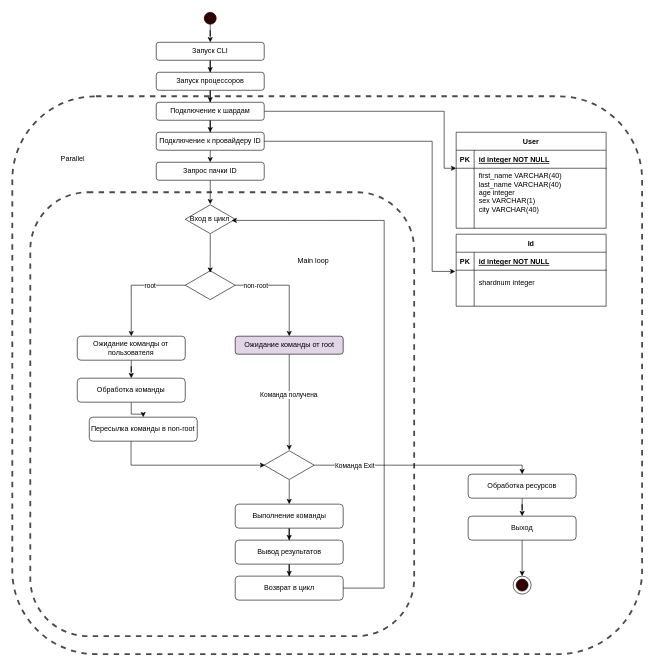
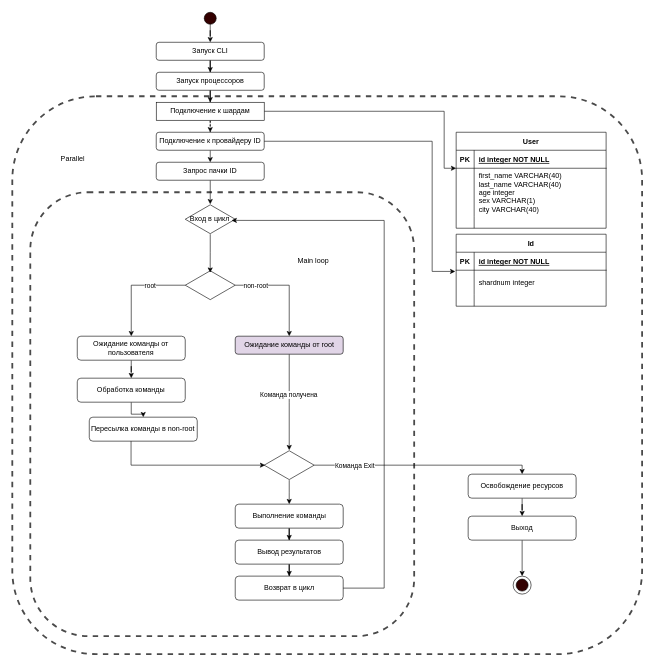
node "Подключение к шардам": shape rounded rectangle -> rectangle
edge "Подключение к шардам" -> "Подключение к провайдеру ID": style solid -> dashed
node "Обработка ресурсов": label "Обработка ресурсов" -> "Освобождение ресурсов"
